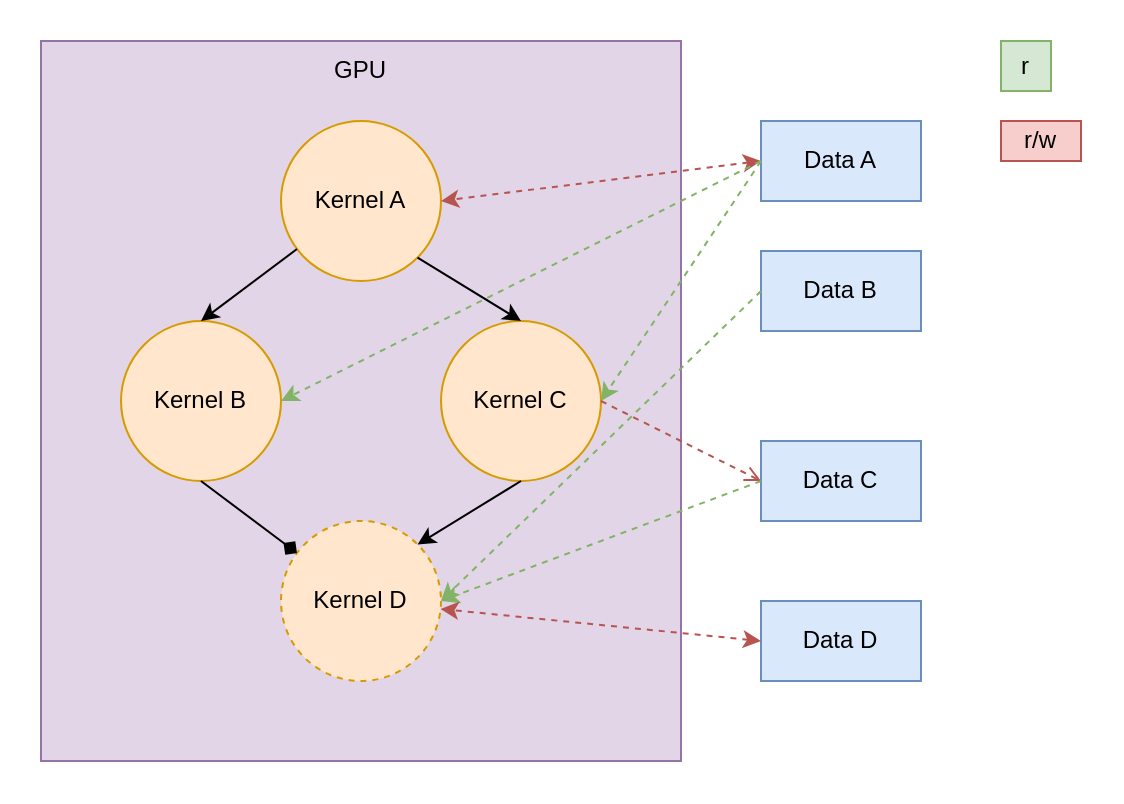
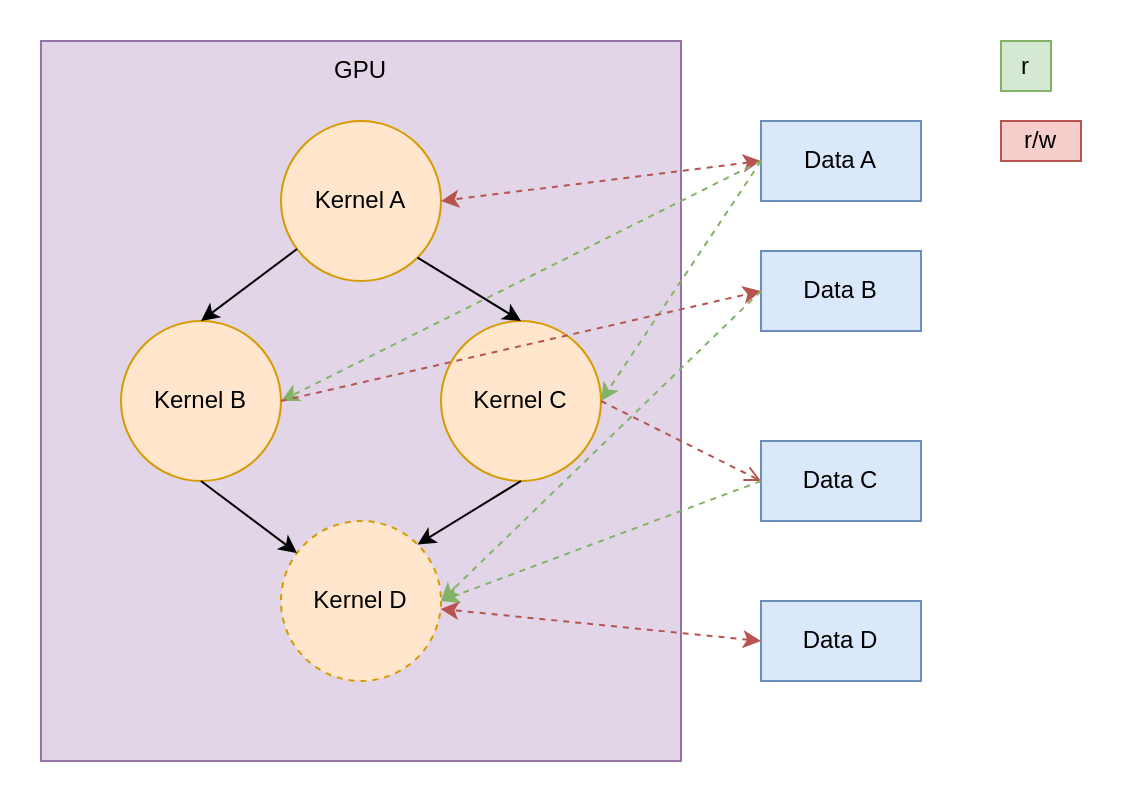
edge "Kernel B" -> "Data B": added
edge "Kernel B" -> "Kernel D": arrowhead diamond -> classic
